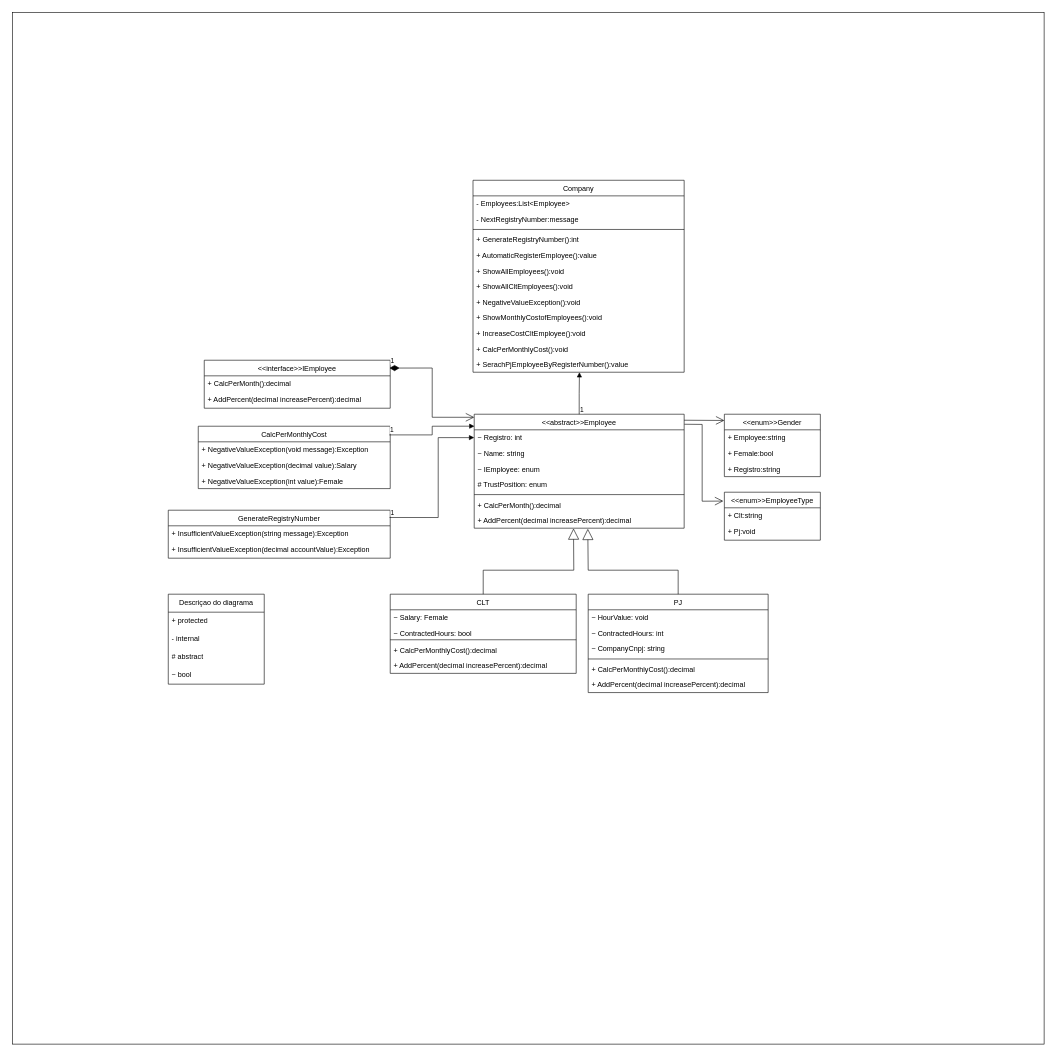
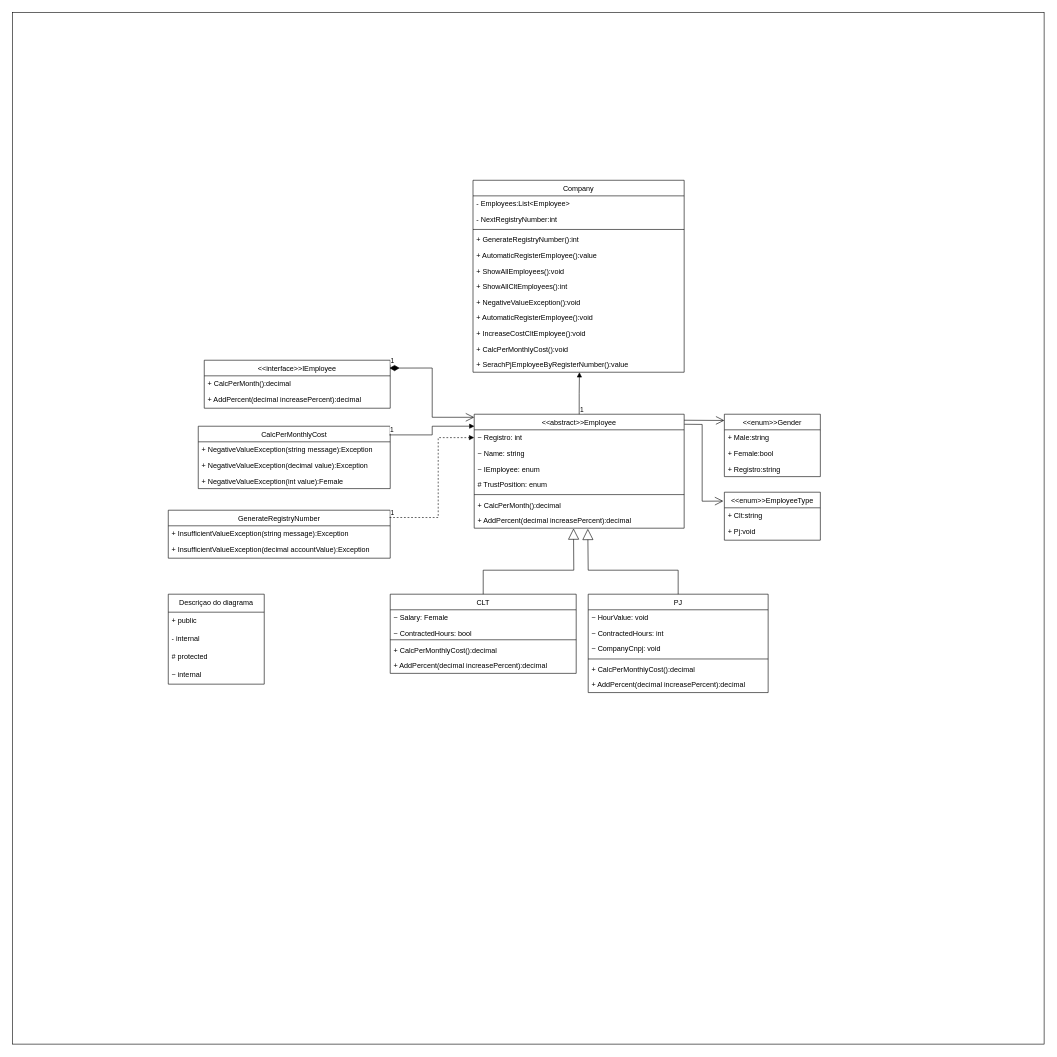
node "- NextRegistryNumber:message": label "- NextRegistryNumber:message" -> "- NextRegistryNumber:int"
node "+ ShowAllCltEmployees():void": label "+ ShowAllCltEmployees():void" -> "+ ShowAllCltEmployees():int"
node "+ ShowMonthlyCostofEmployees():void": label "+ ShowMonthlyCostofEmployees():void" -> "+ AutomaticRegisterEmployee():void"
node "+ Employee:string": label "+ Employee:string" -> "+ Male:string"
node "+ NegativeValueException(void message):Exception": label "+ NegativeValueException(void message):Exception" -> "+ NegativeValueException(string message):Exception"
node "+ NegativeValueException(decimal value):Salary": label "+ NegativeValueException(decimal value):Salary" -> "+ NegativeValueException(decimal value):Exception"
edge "GenerateRegistryNumber" -> "~ Registro: int": style solid -> dashed
node "+ protected": label "+ protected" -> "+ public"
node "~ CompanyCnpj: string": label "~ CompanyCnpj: string" -> "~ CompanyCnpj: void"
node "# abstract": label "# abstract" -> "# protected"
node "~ bool": label "~ bool" -> "~ internal"
